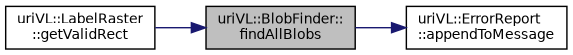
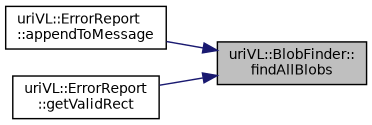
node "uriVL::LabelRaster ::getValidRect": label "uriVL::LabelRaster ::getValidRect" -> "uriVL::ErrorReport ::getValidRect"
edge "uriVL::BlobFinder:: findAllBlobs" -> "uriVL::ErrorReport ::appendToMessage": reversed
